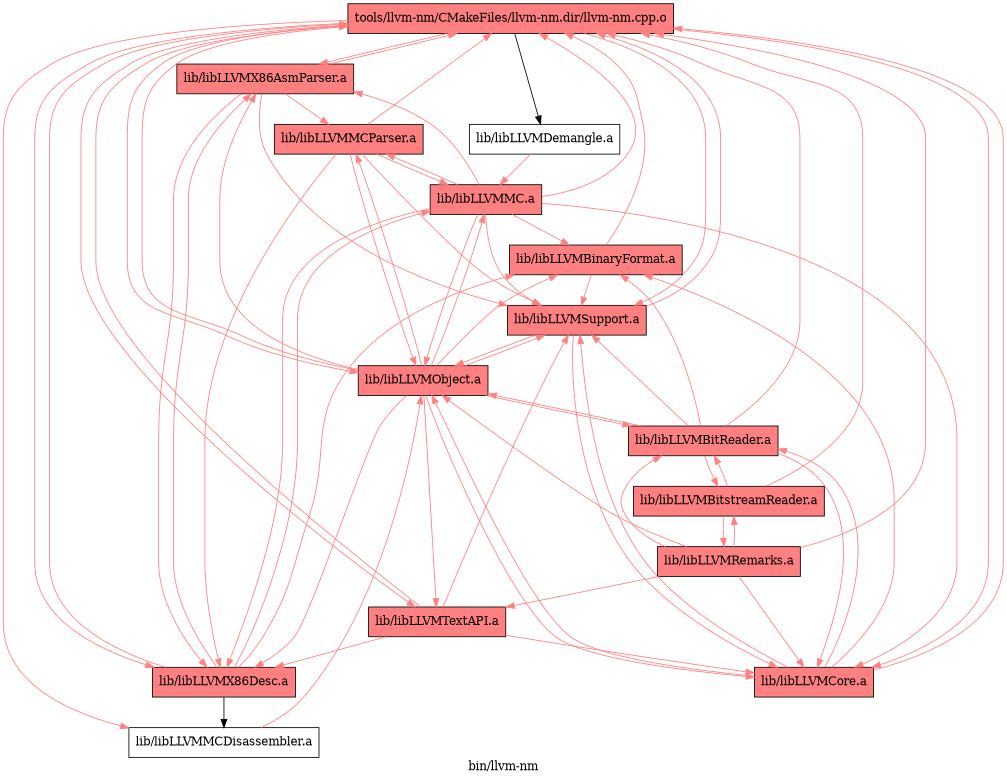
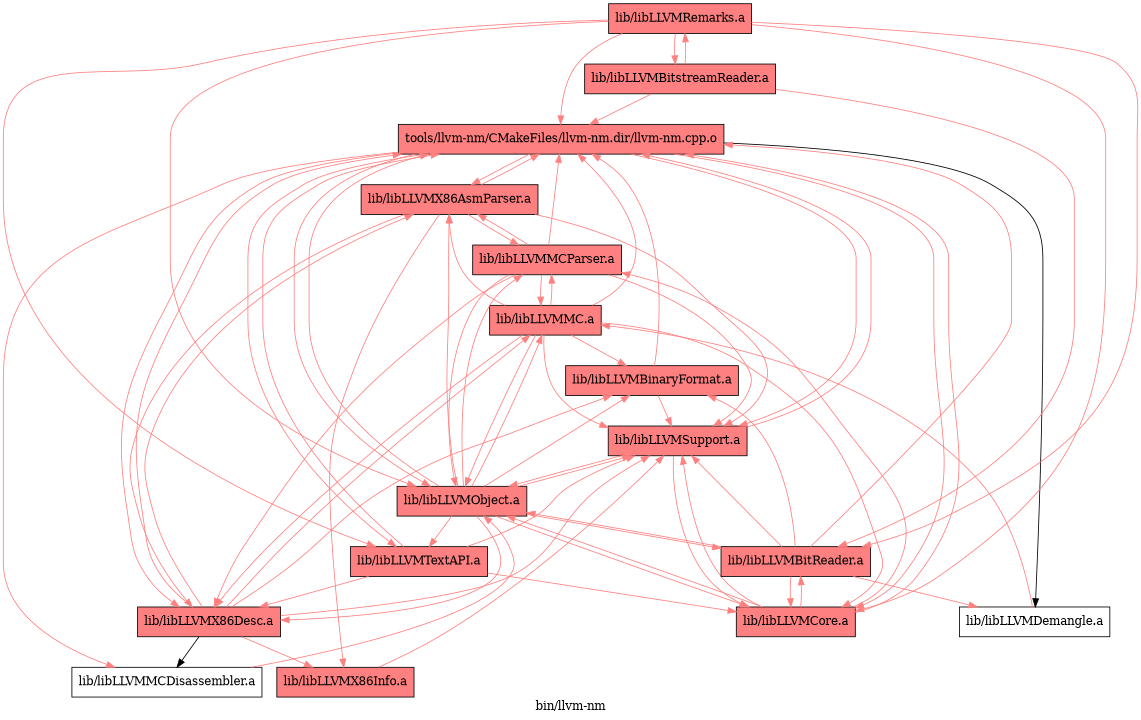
edge "lib/libLLVMMCParser.a" -> "lib/libLLVMX86AsmParser.a": added
edge "lib/libLLVMCore.a" -> "lib/libLLVMBinaryFormat.a": now "lib/libLLVMCore.a" -> "lib/libLLVMMCParser.a"
edge "lib/libLLVMBitReader.a" -> "lib/libLLVMBitstreamReader.a": now "lib/libLLVMBitReader.a" -> "lib/libLLVMDemangle.a"
edge "lib/libLLVMX86Desc.a" -> "lib/libLLVMSupport.a": added
node "lib/libLLVMX86Info.a": added
